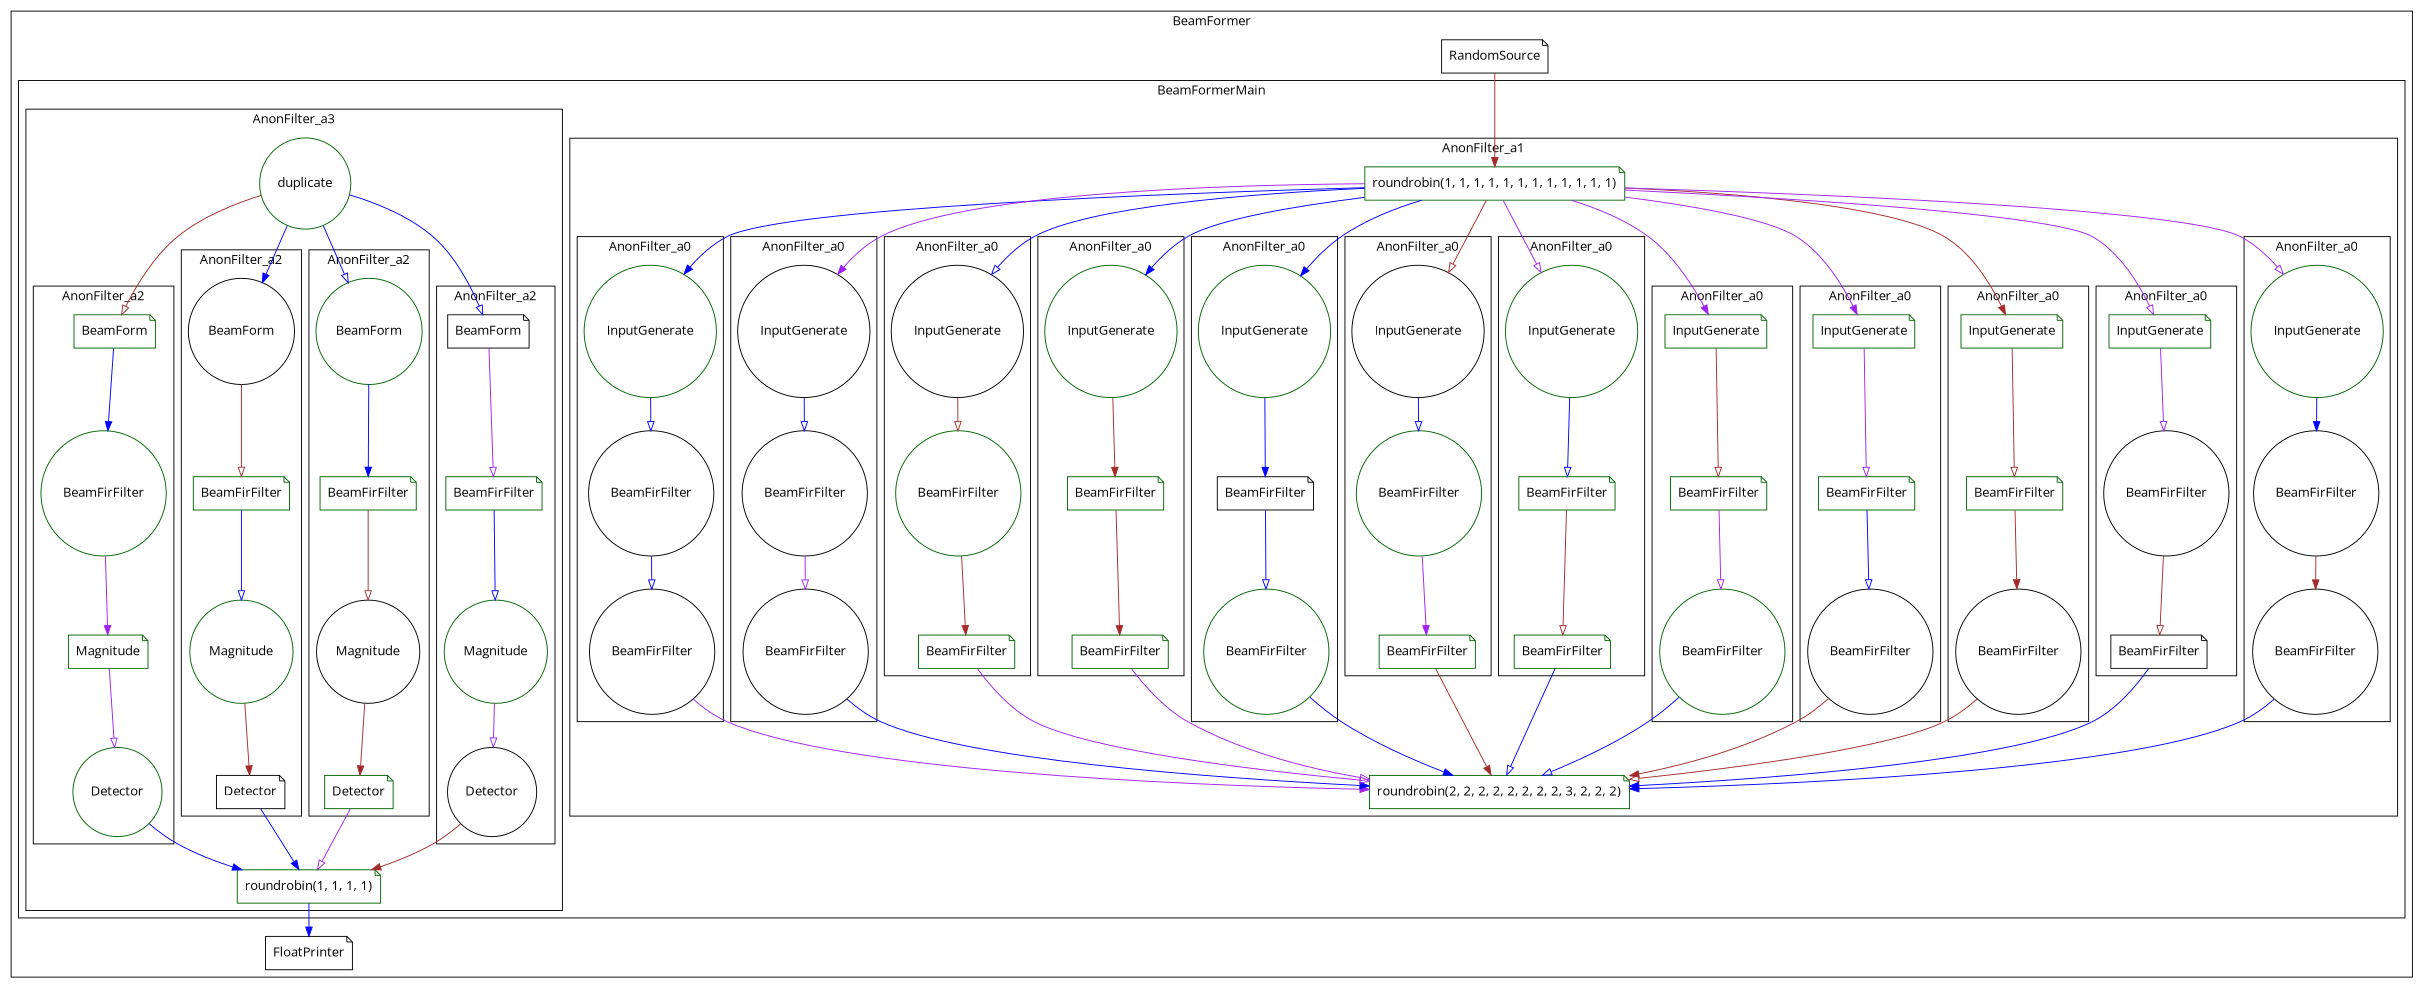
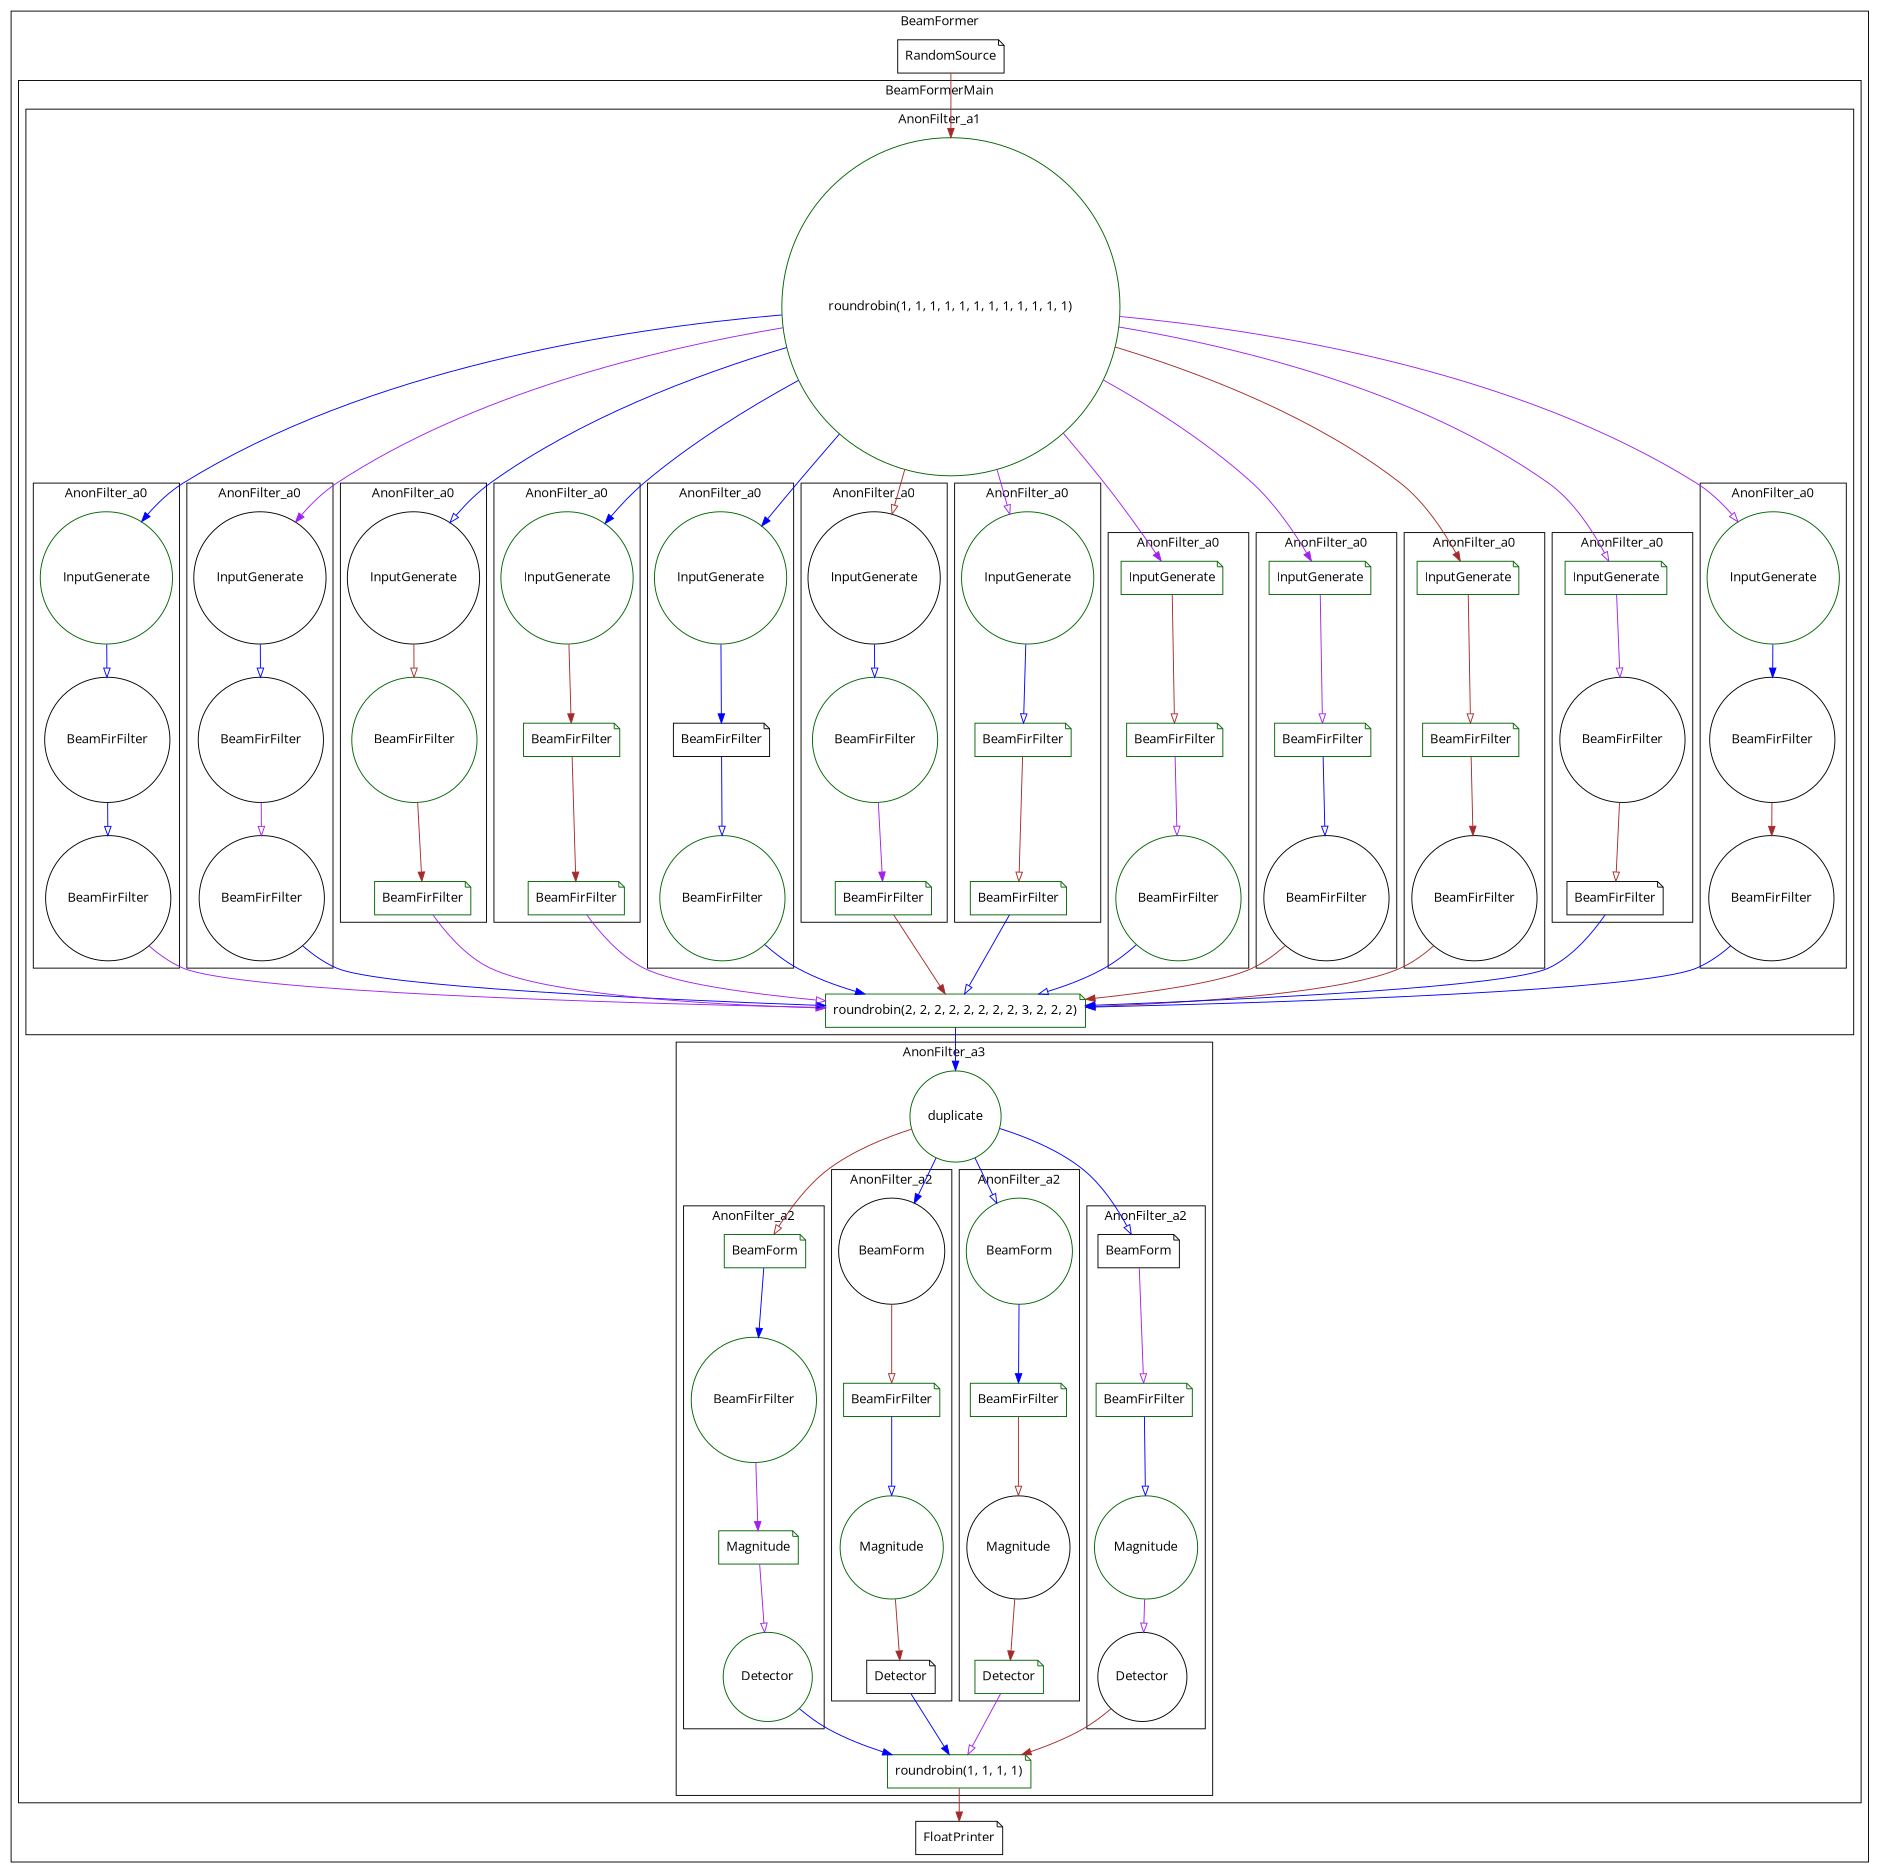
node "roundrobin(1, 1, 1, 1, 1, 1, 1, 1, 1, 1, 1, 1)": shape note -> circle
edge "roundrobin(1, 1, 1, 1)" -> "FloatPrinter": color blue -> brown
edge "roundrobin(2, 2, 2, 2, 2, 2, 2, 2, 3, 2, 2, 2)" -> "duplicate": added
